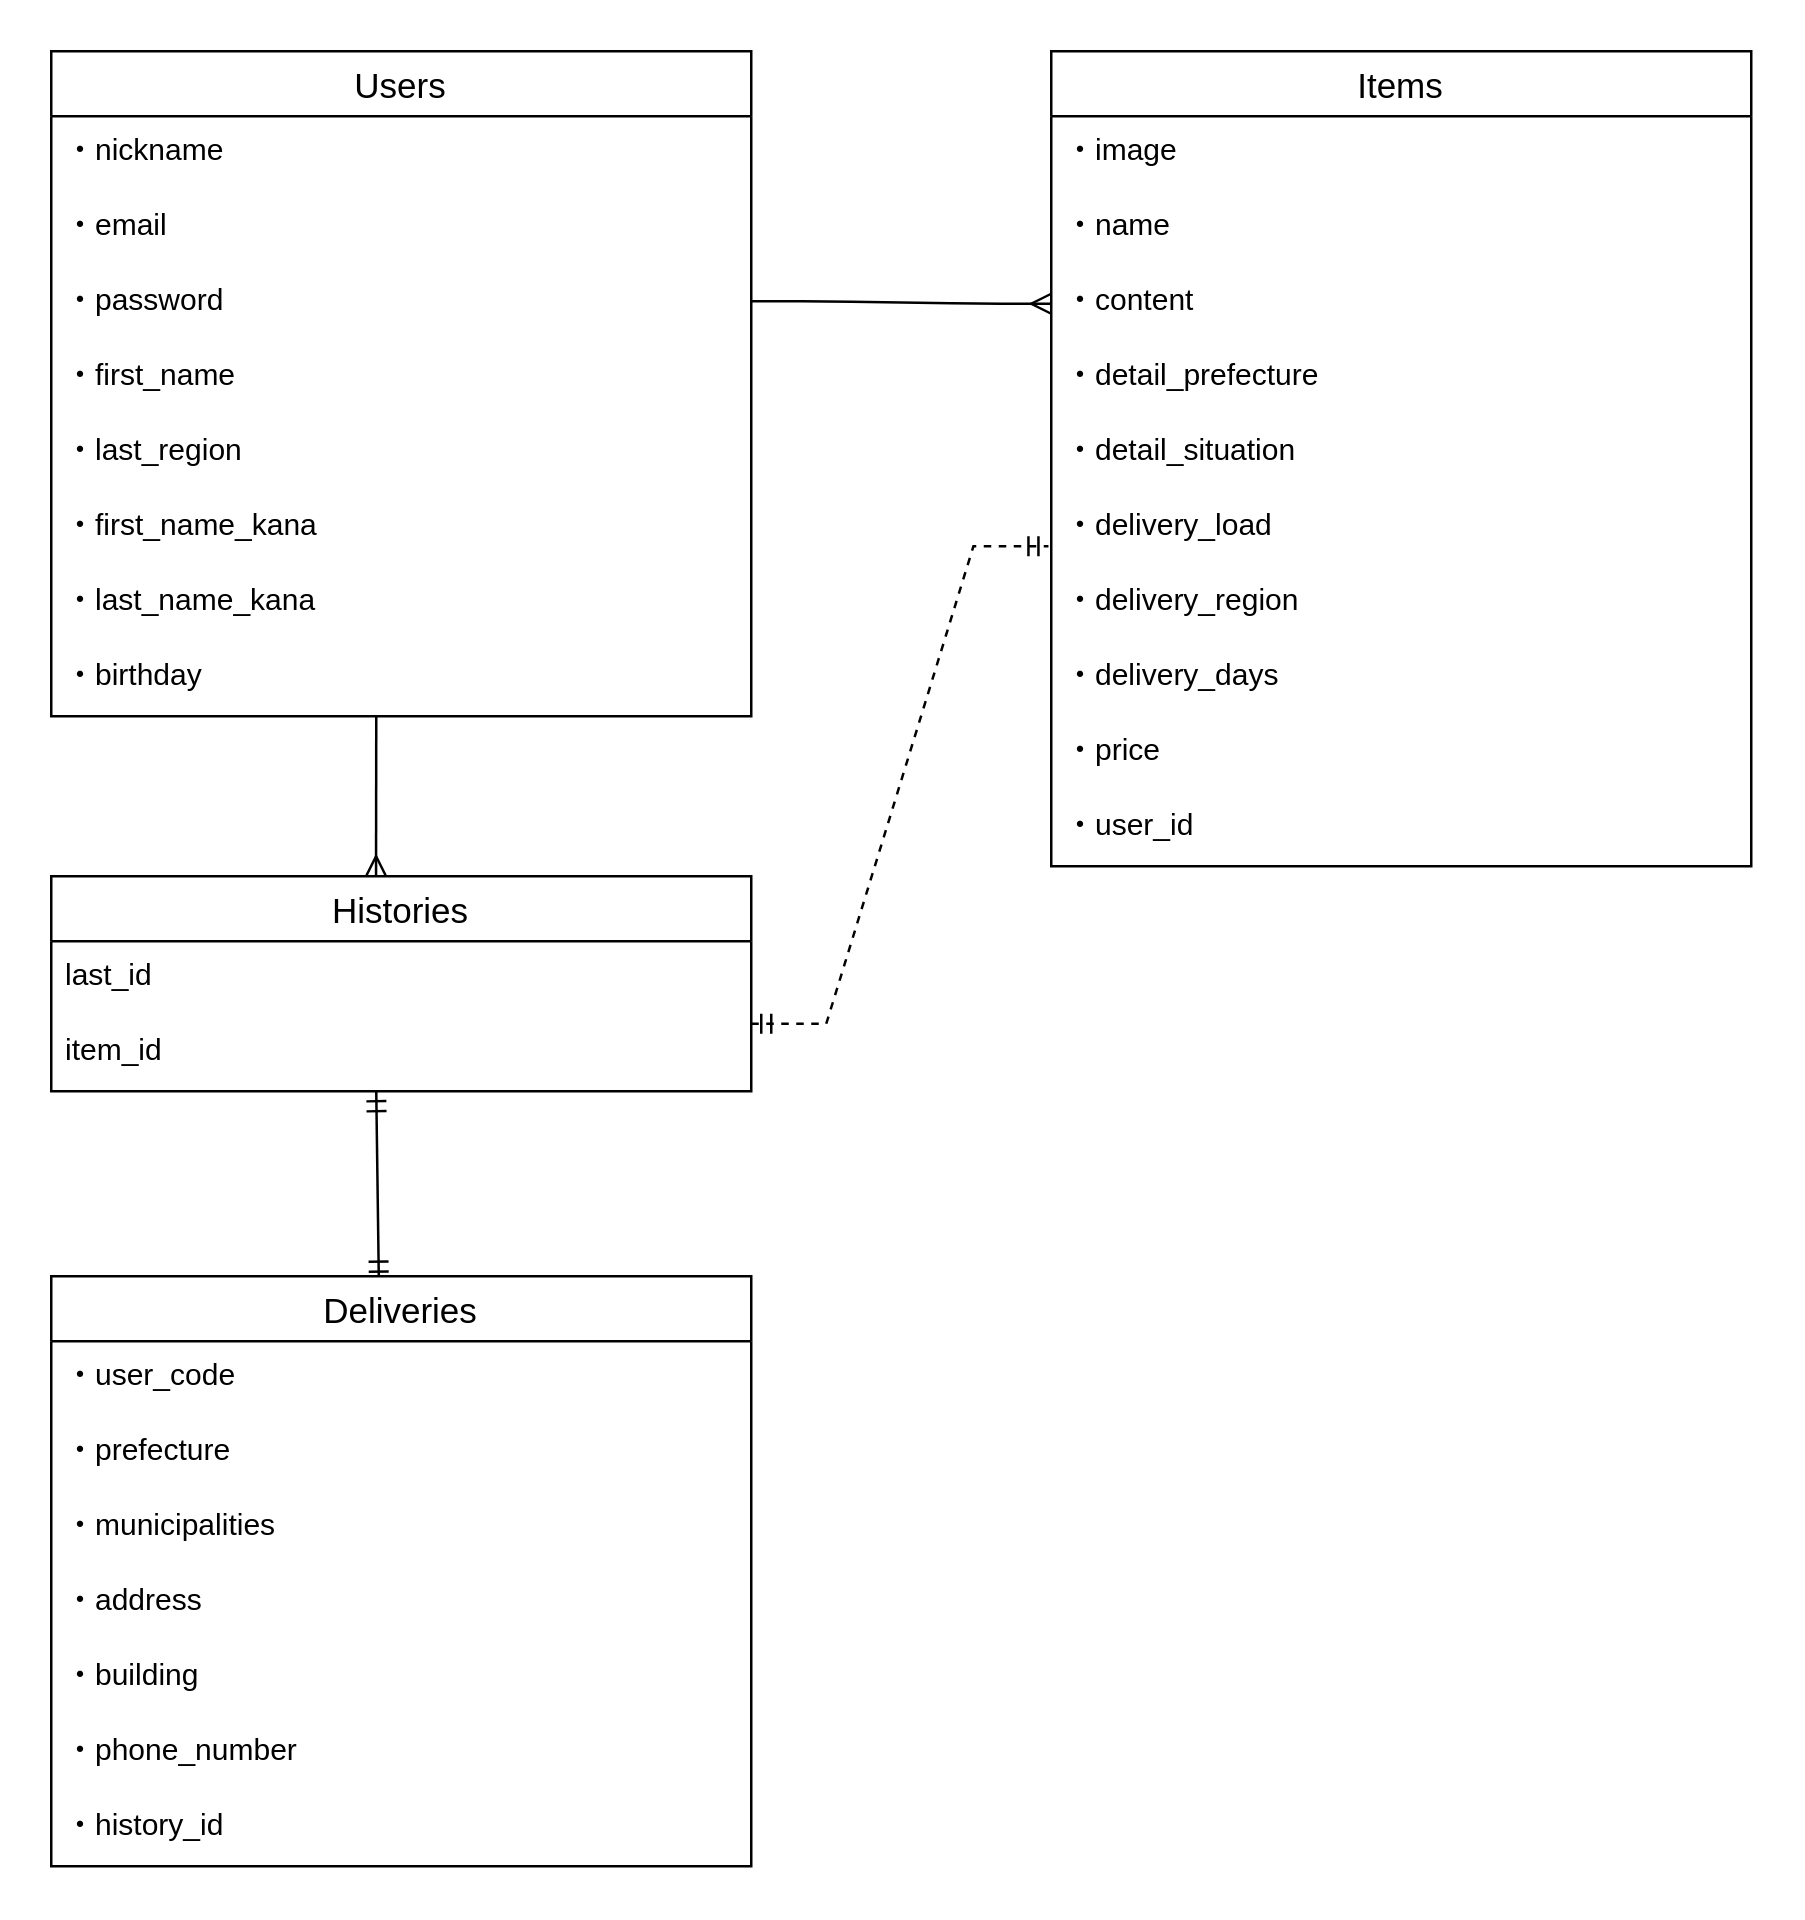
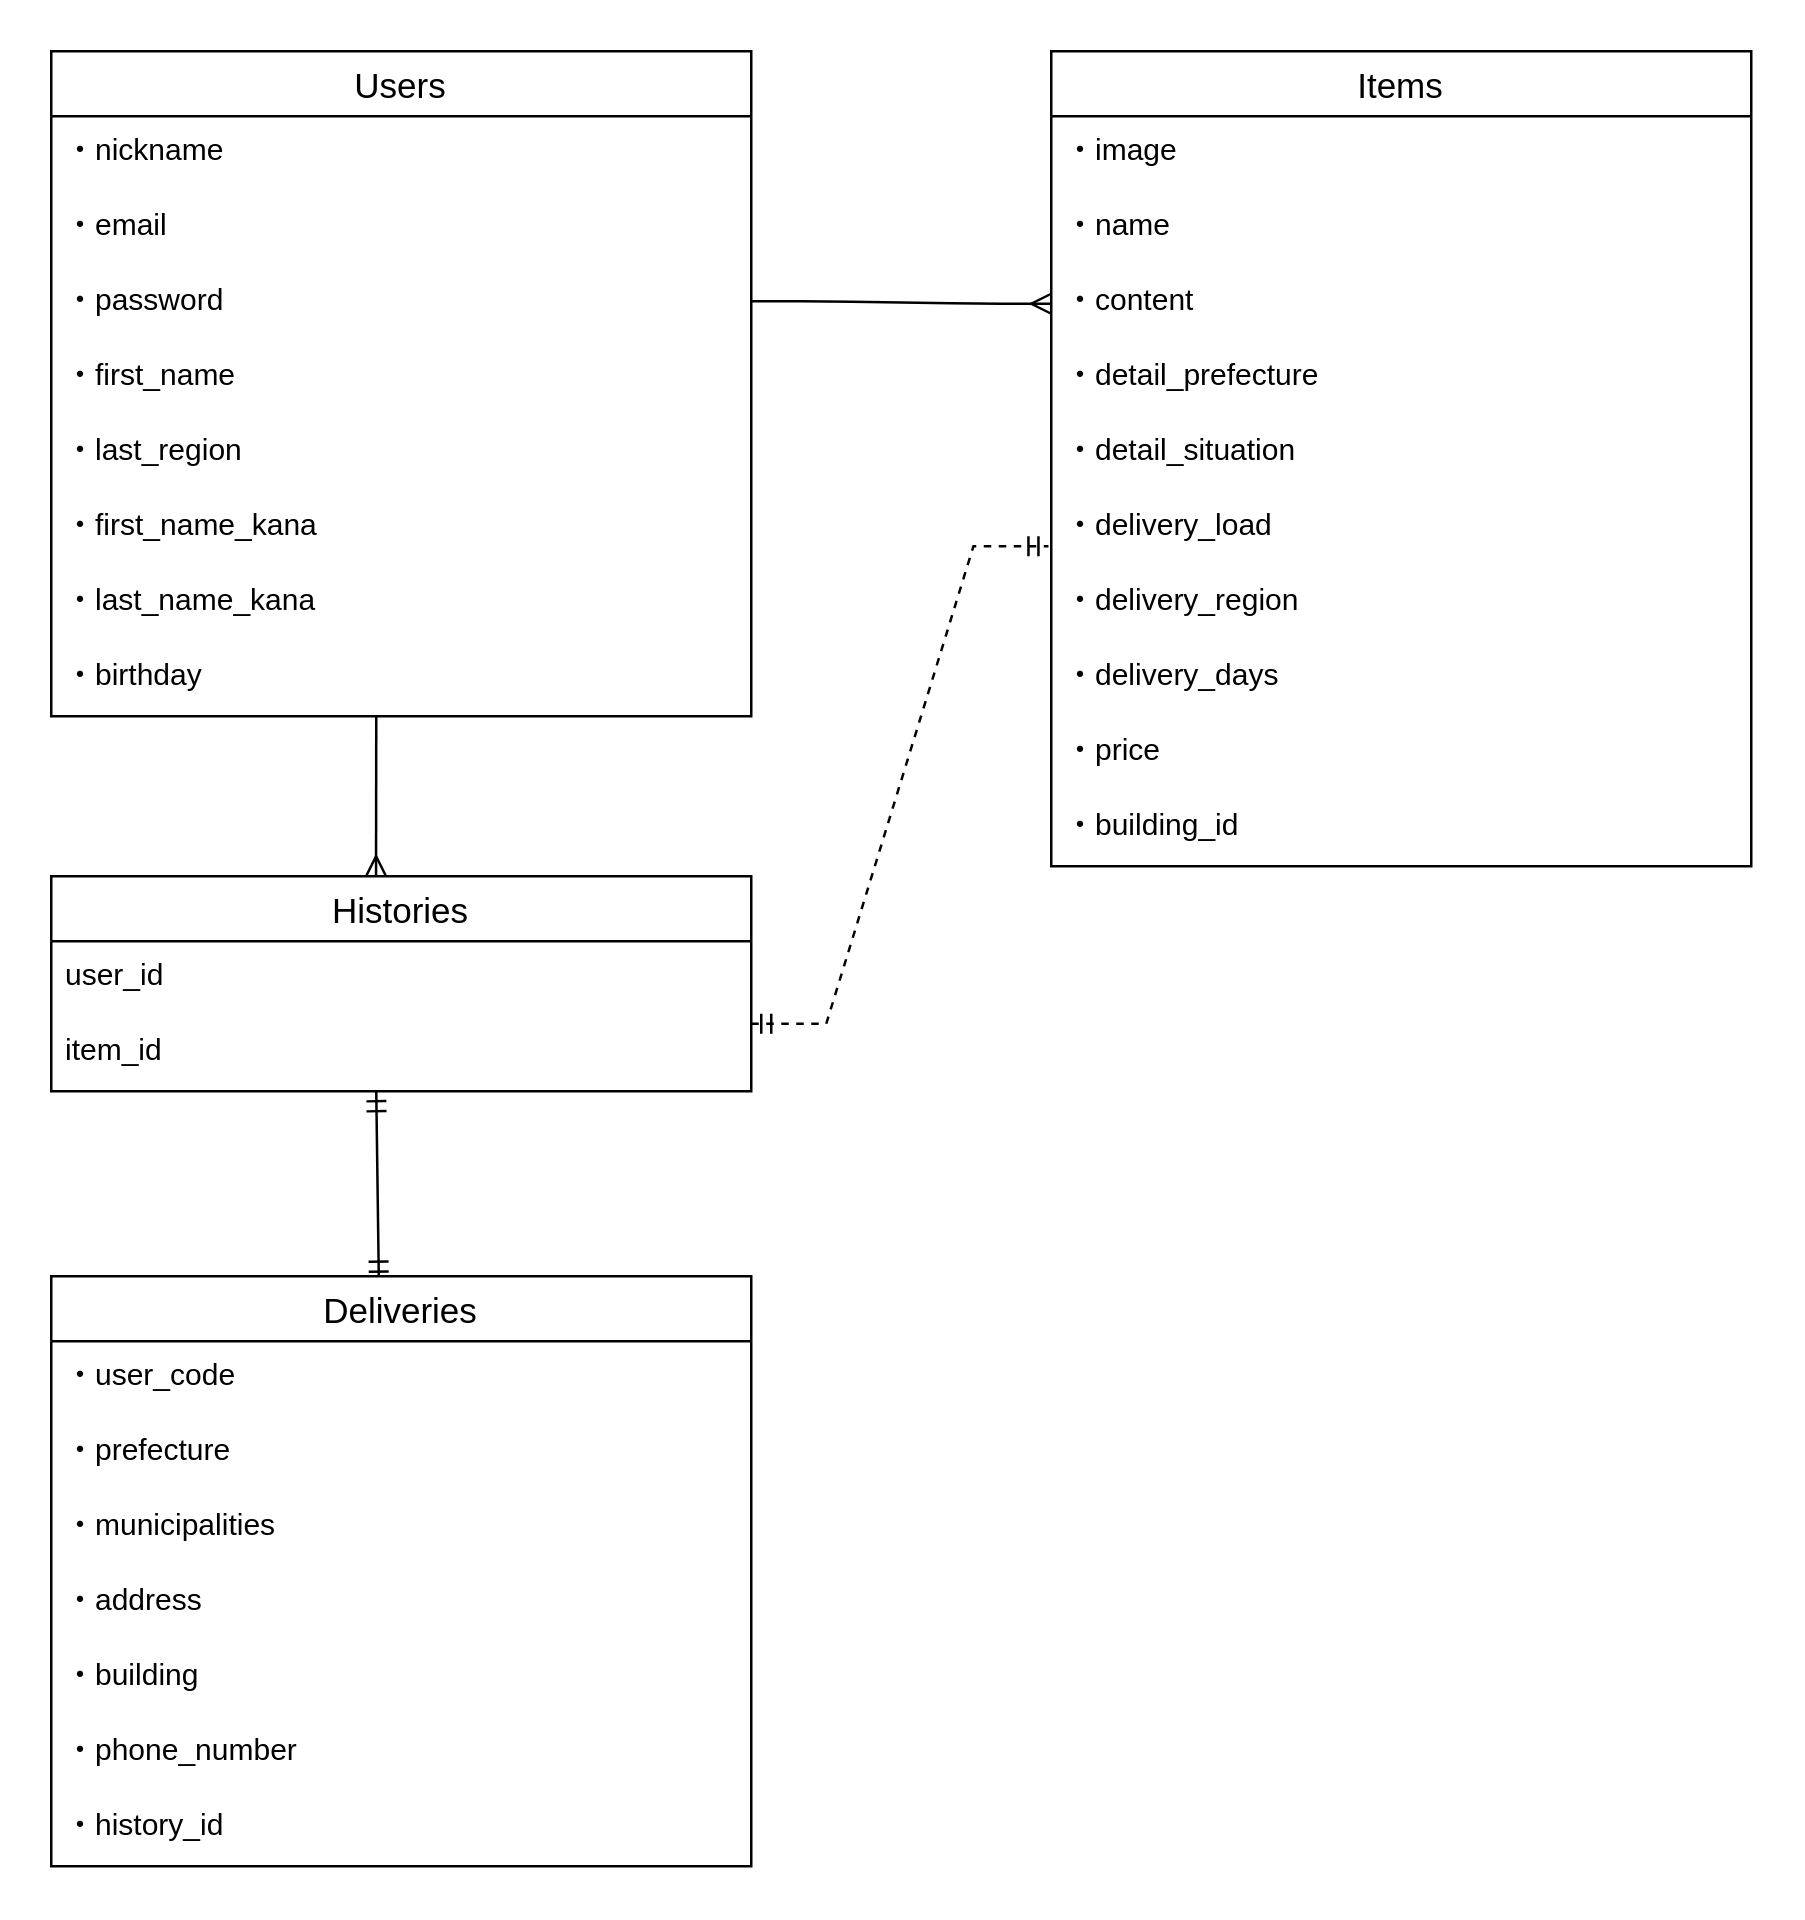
node "・user_id": label "・user_id" -> "・building_id"
node "last_id": label "last_id" -> "user_id"
